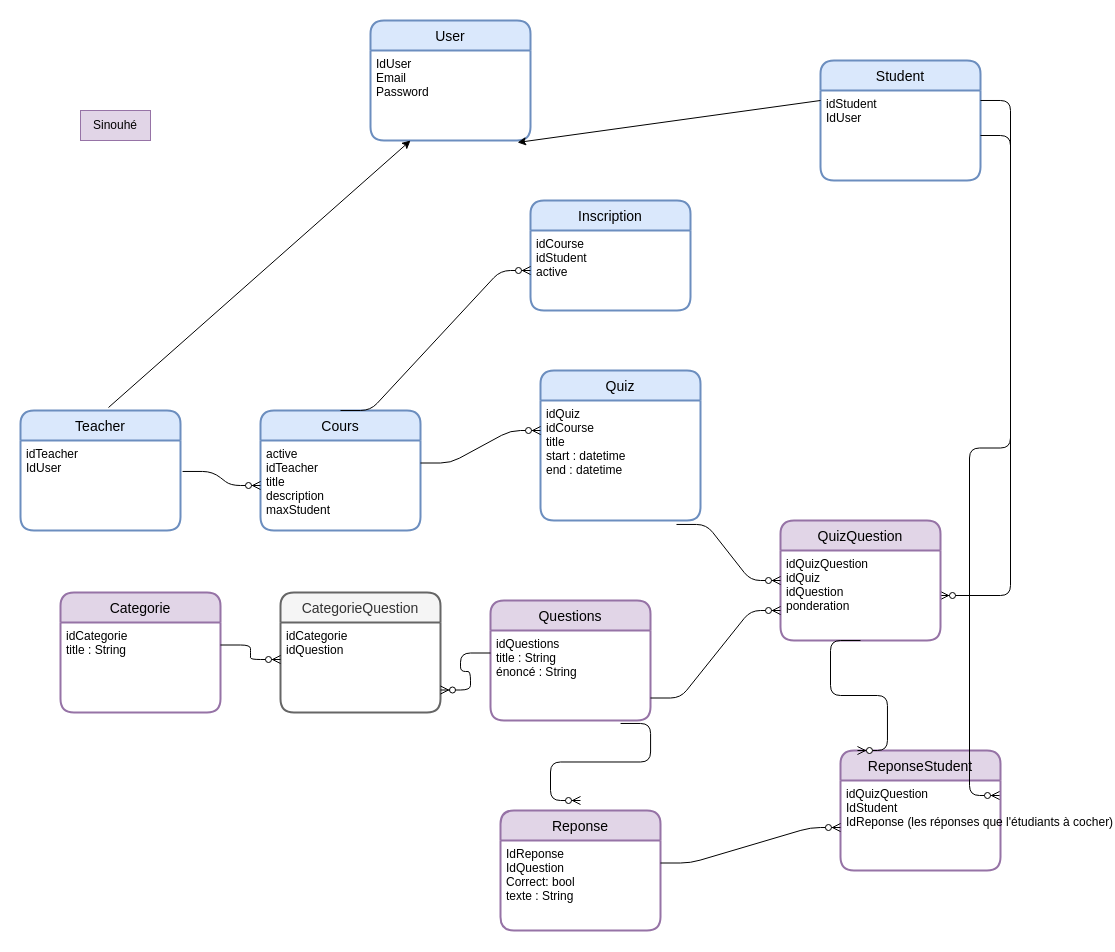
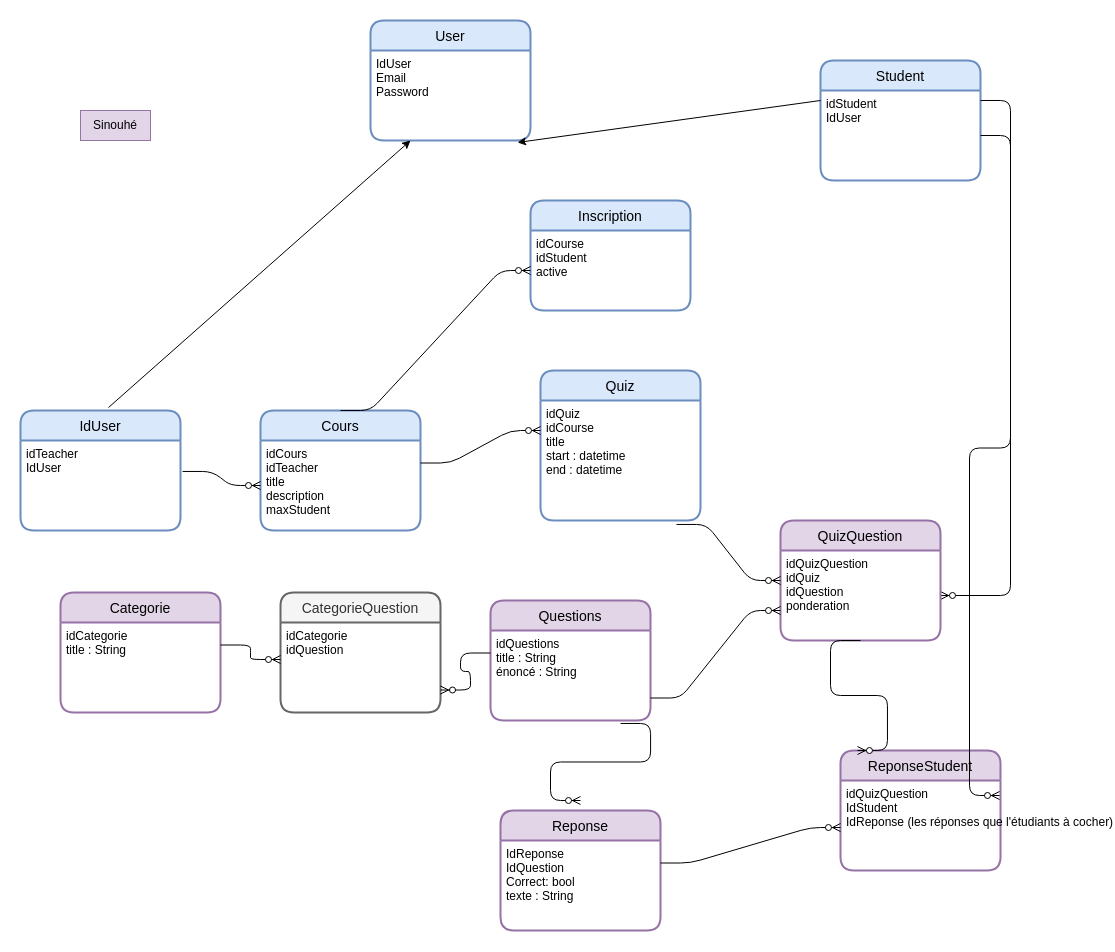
node "Teacher": label "Teacher" -> "IdUser"
node "active idTeacher title description maxStudent": label "active idTeacher title description maxStudent" -> "idCours idTeacher title description maxStudent"
